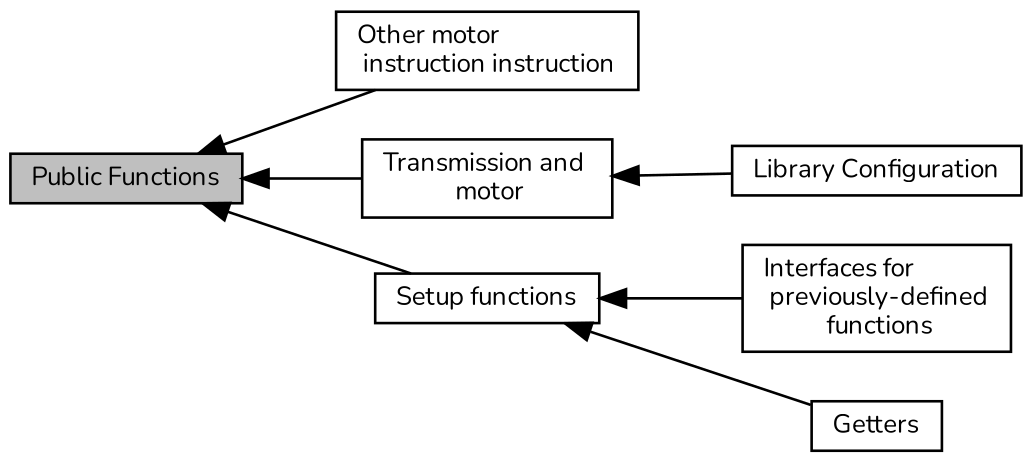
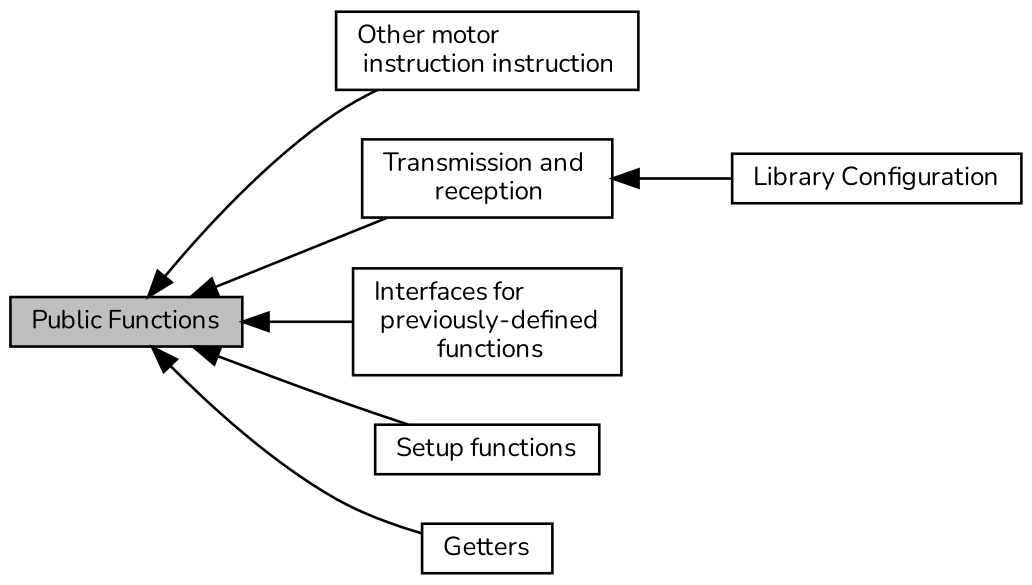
node "Transmission and motor": label "Transmission and motor" -> "Transmission and reception"
edge "Interfaces for previously-defined functions" -> "Setup functions": now "Interfaces for previously-defined functions" -> "Public Functions"
edge "Getters" -> "Setup functions": now "Getters" -> "Public Functions"
